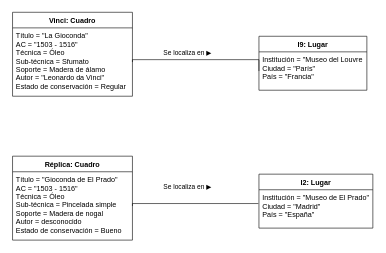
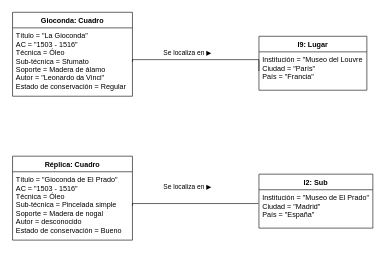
node "Vinci: Cuadro": label "Vinci: Cuadro" -> "Gioconda: Cuadro"
node "l2: Lugar": label "l2: Lugar" -> "l2: Sub"
